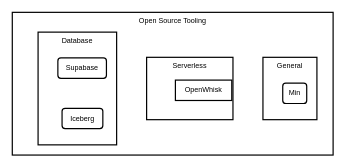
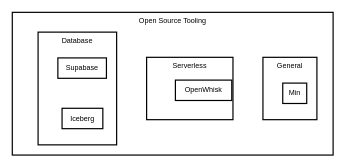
node "Supabase": shape rounded rectangle -> rectangle
node "Min": shape rounded rectangle -> rectangle
node "Iceberg": shape rounded rectangle -> rectangle
